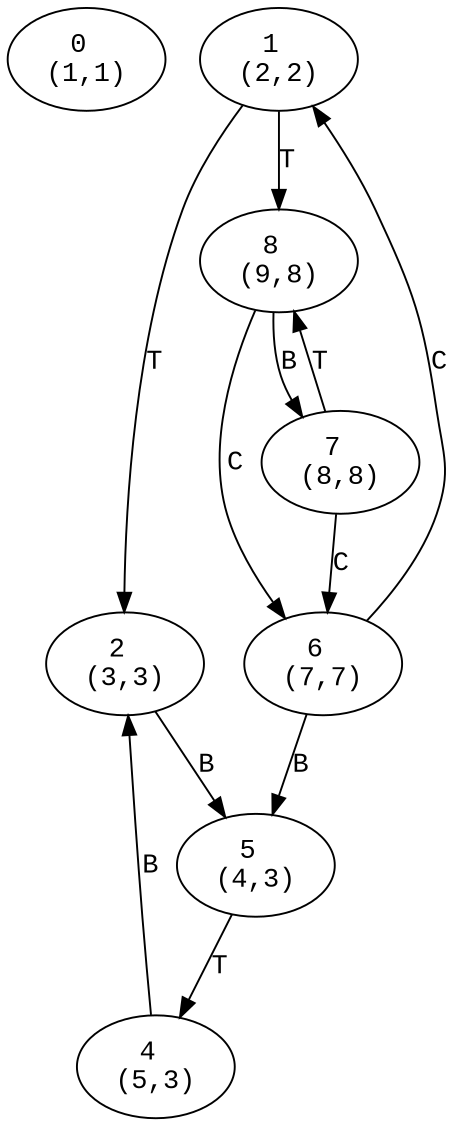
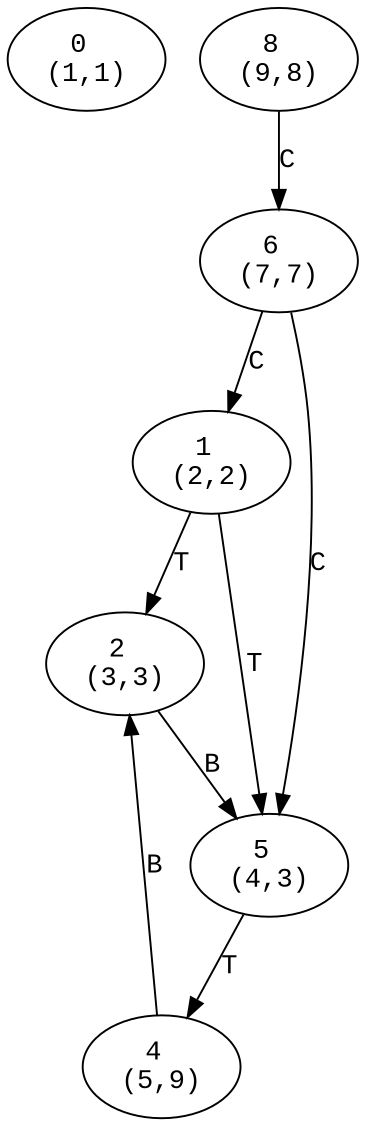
edge "1 (2,2)" -> "8 (9,8)": now "1 (2,2)" -> "5 (4,3)"
node "7 (8,8)": removed
edge "6 (7,7)" -> "5 (4,3)": label "B" -> "C"
node "4 (5,3)": label "4 (5,3)" -> "4 (5,9)"
